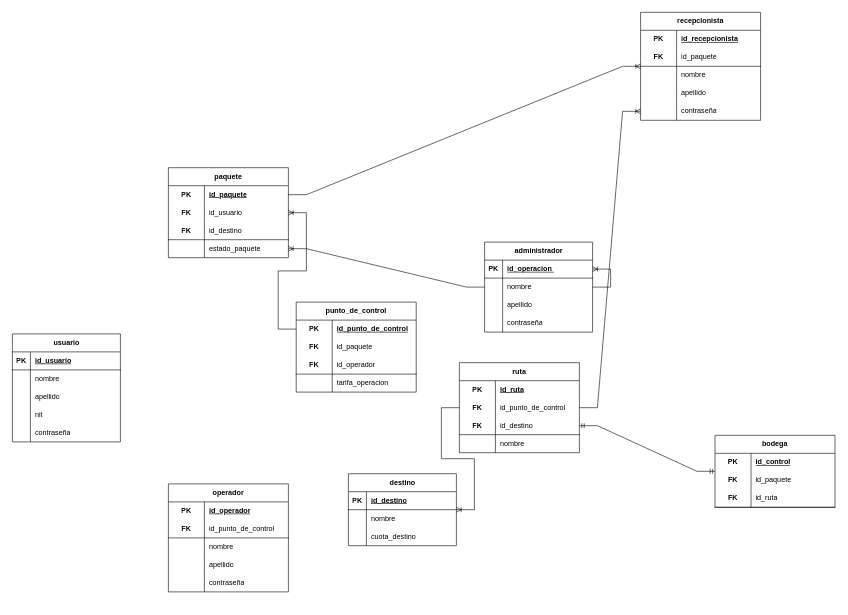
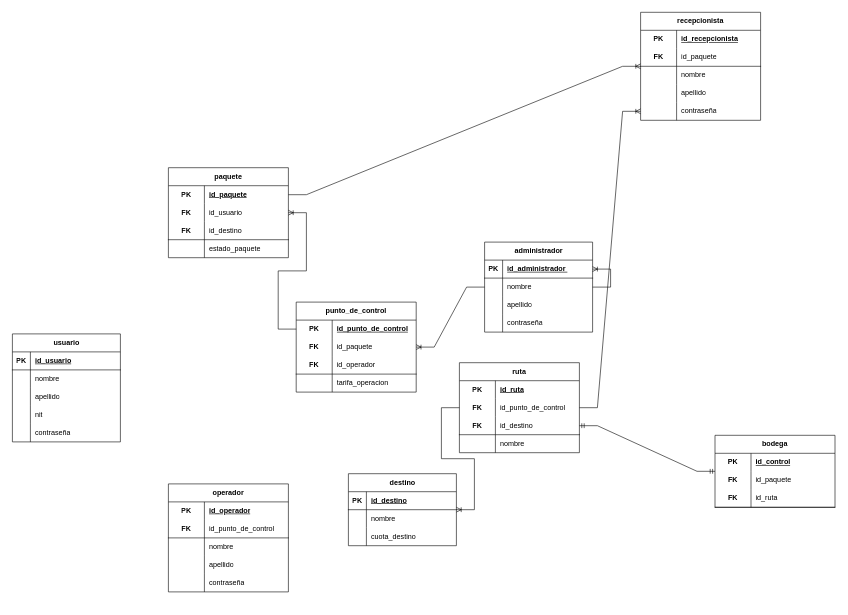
edge "administrador" -> "estado_paquete": now "administrador" -> "punto_de_control"
node "id_operacion": label "id_operacion" -> "id_administrador"
